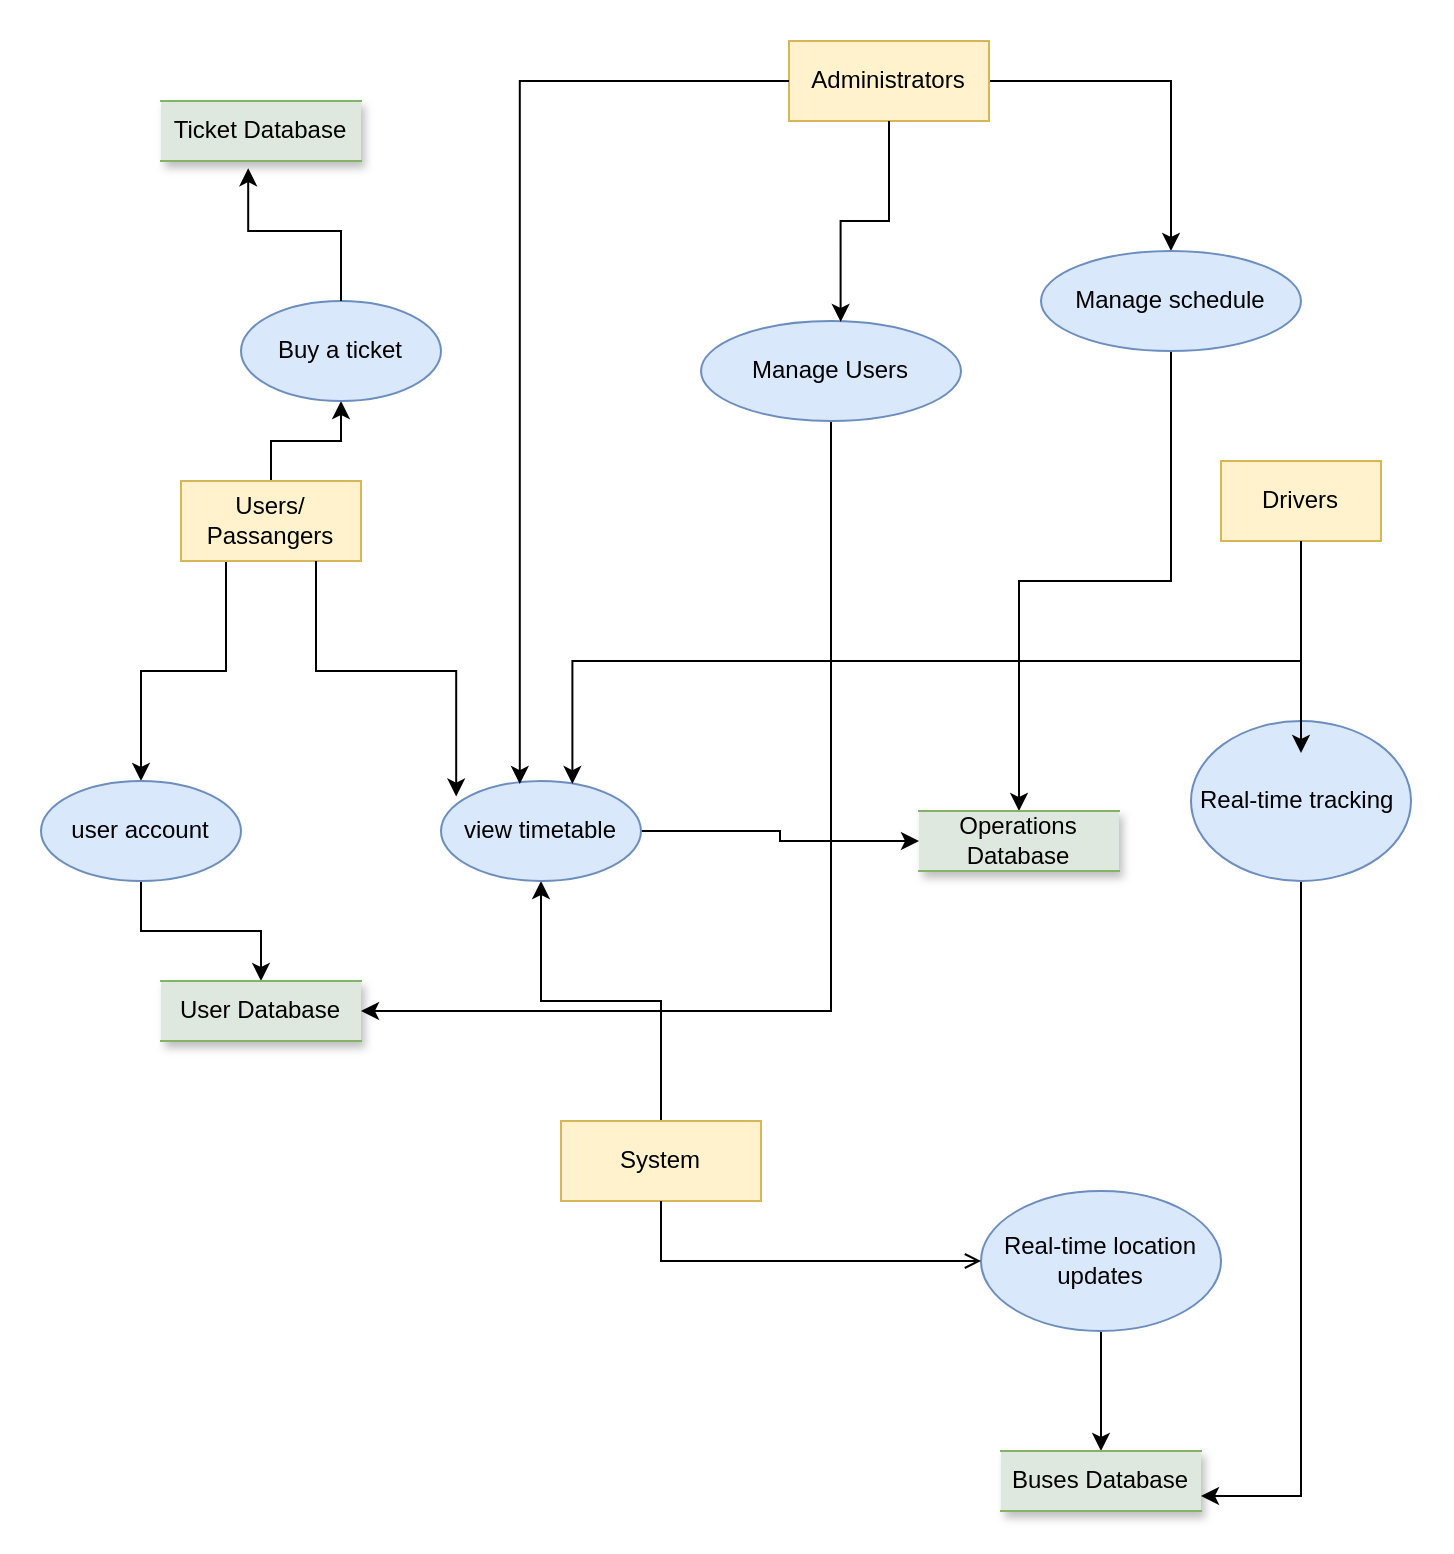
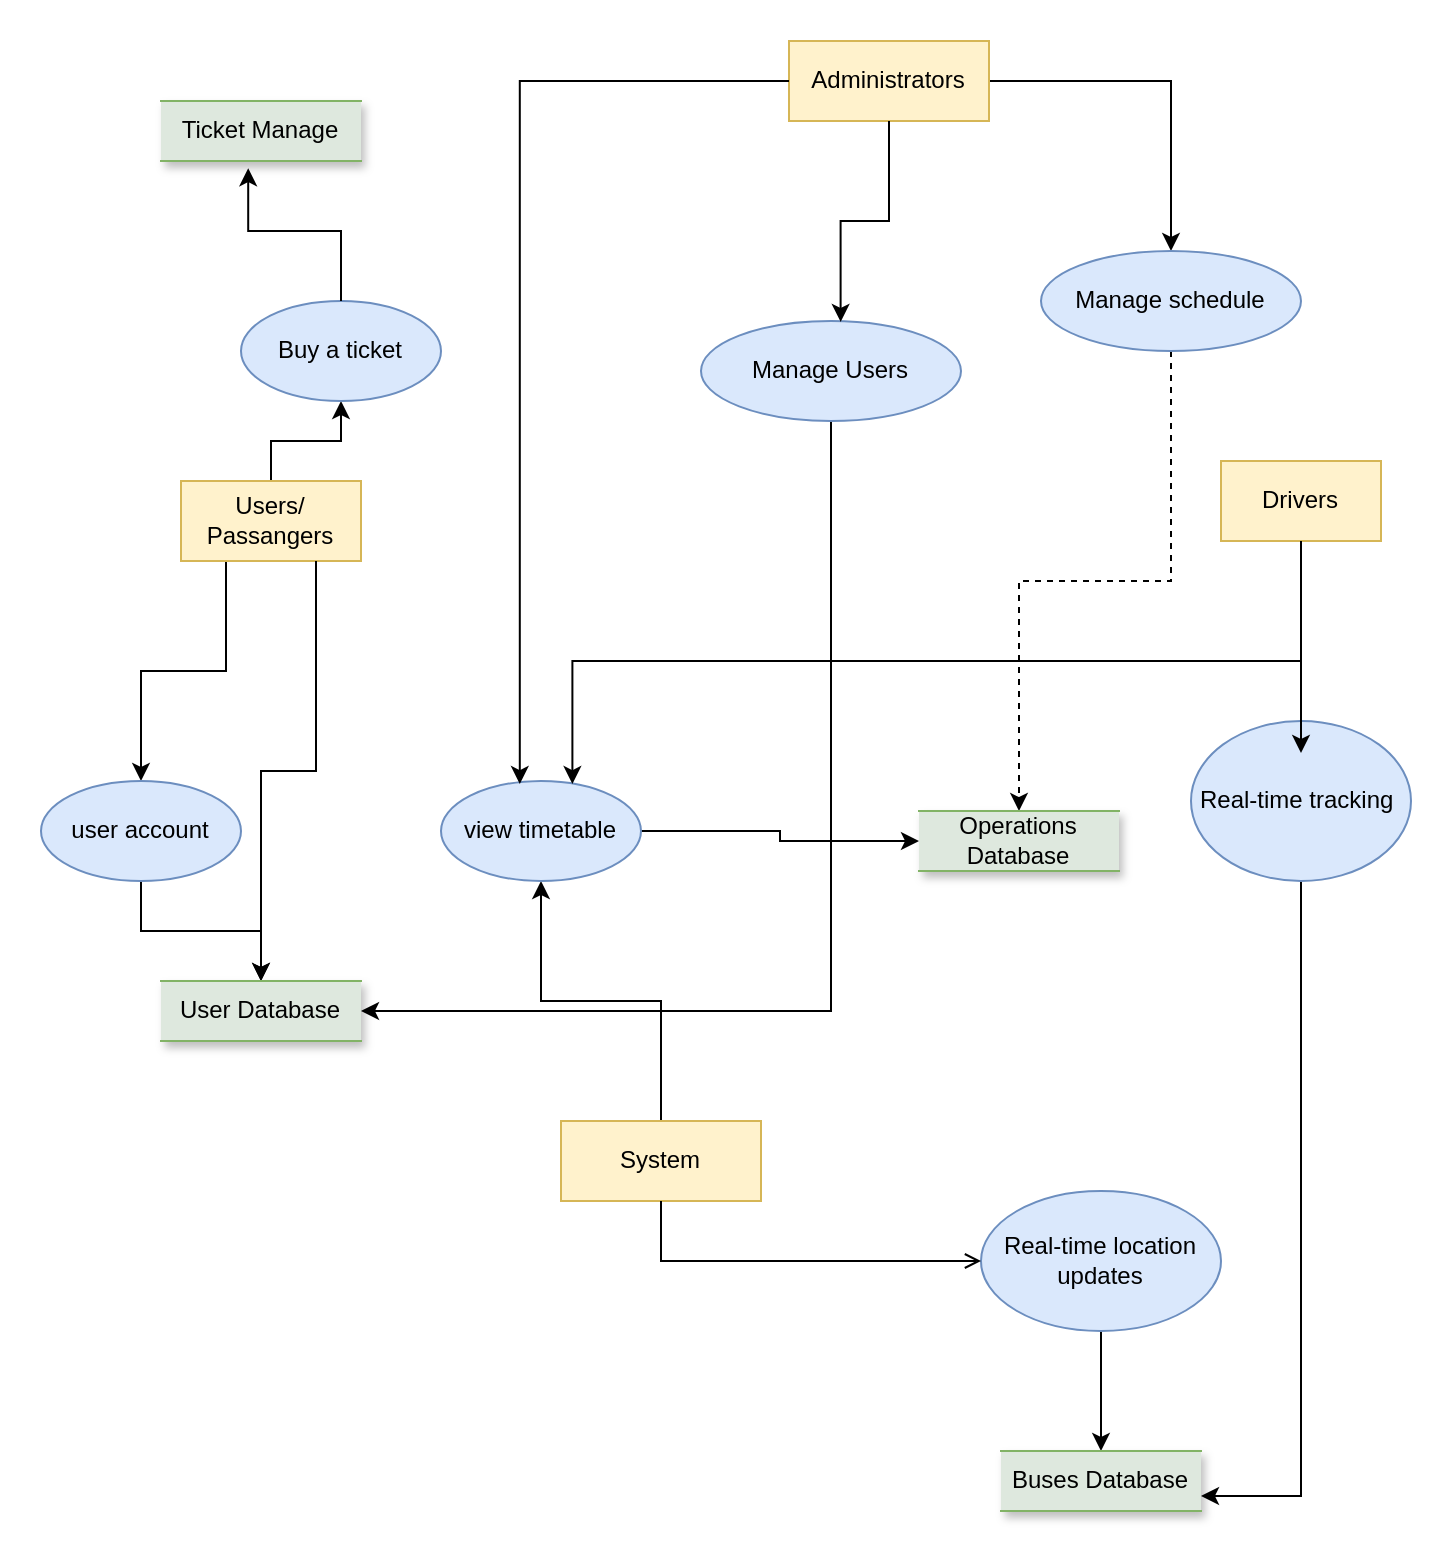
node "Ticket Database": label "Ticket Database" -> "Ticket Manage"
edge "Manage schedule" -> "Operations Database": style solid -> dashed
edge "Users/ Passangers" -> "view timetable": now "Users/ Passangers" -> "User Database"
